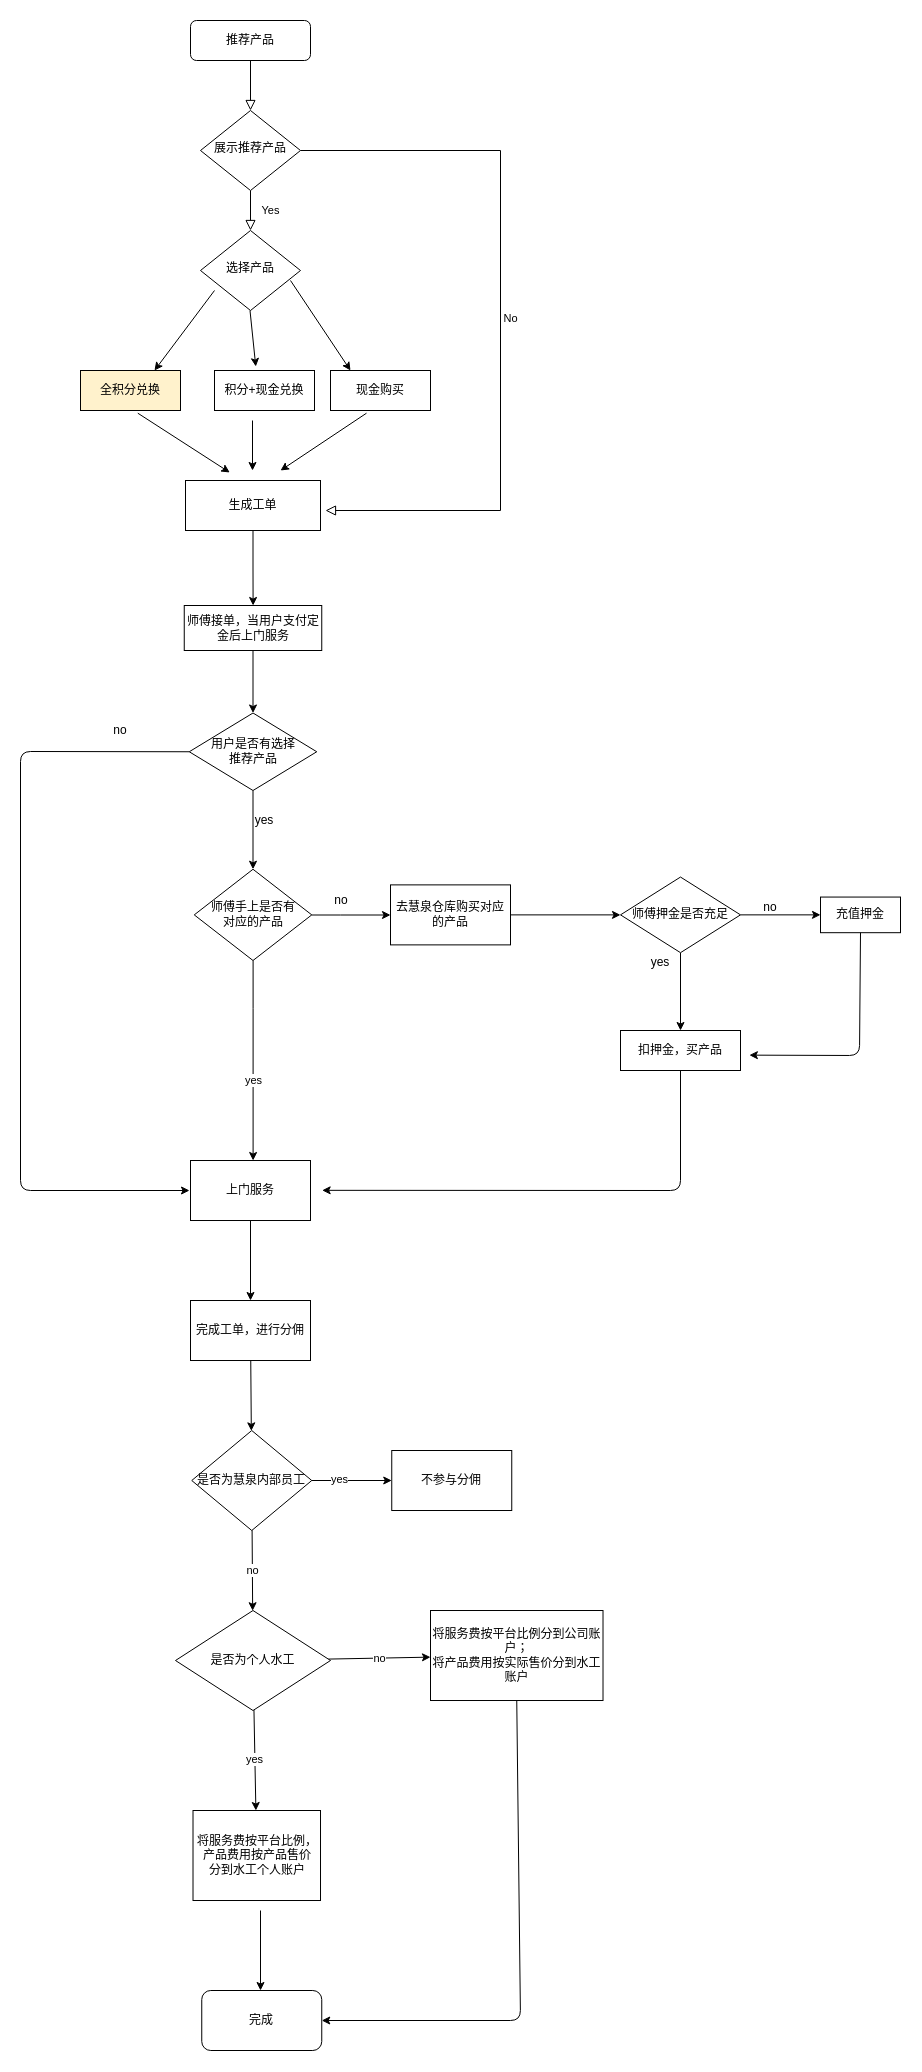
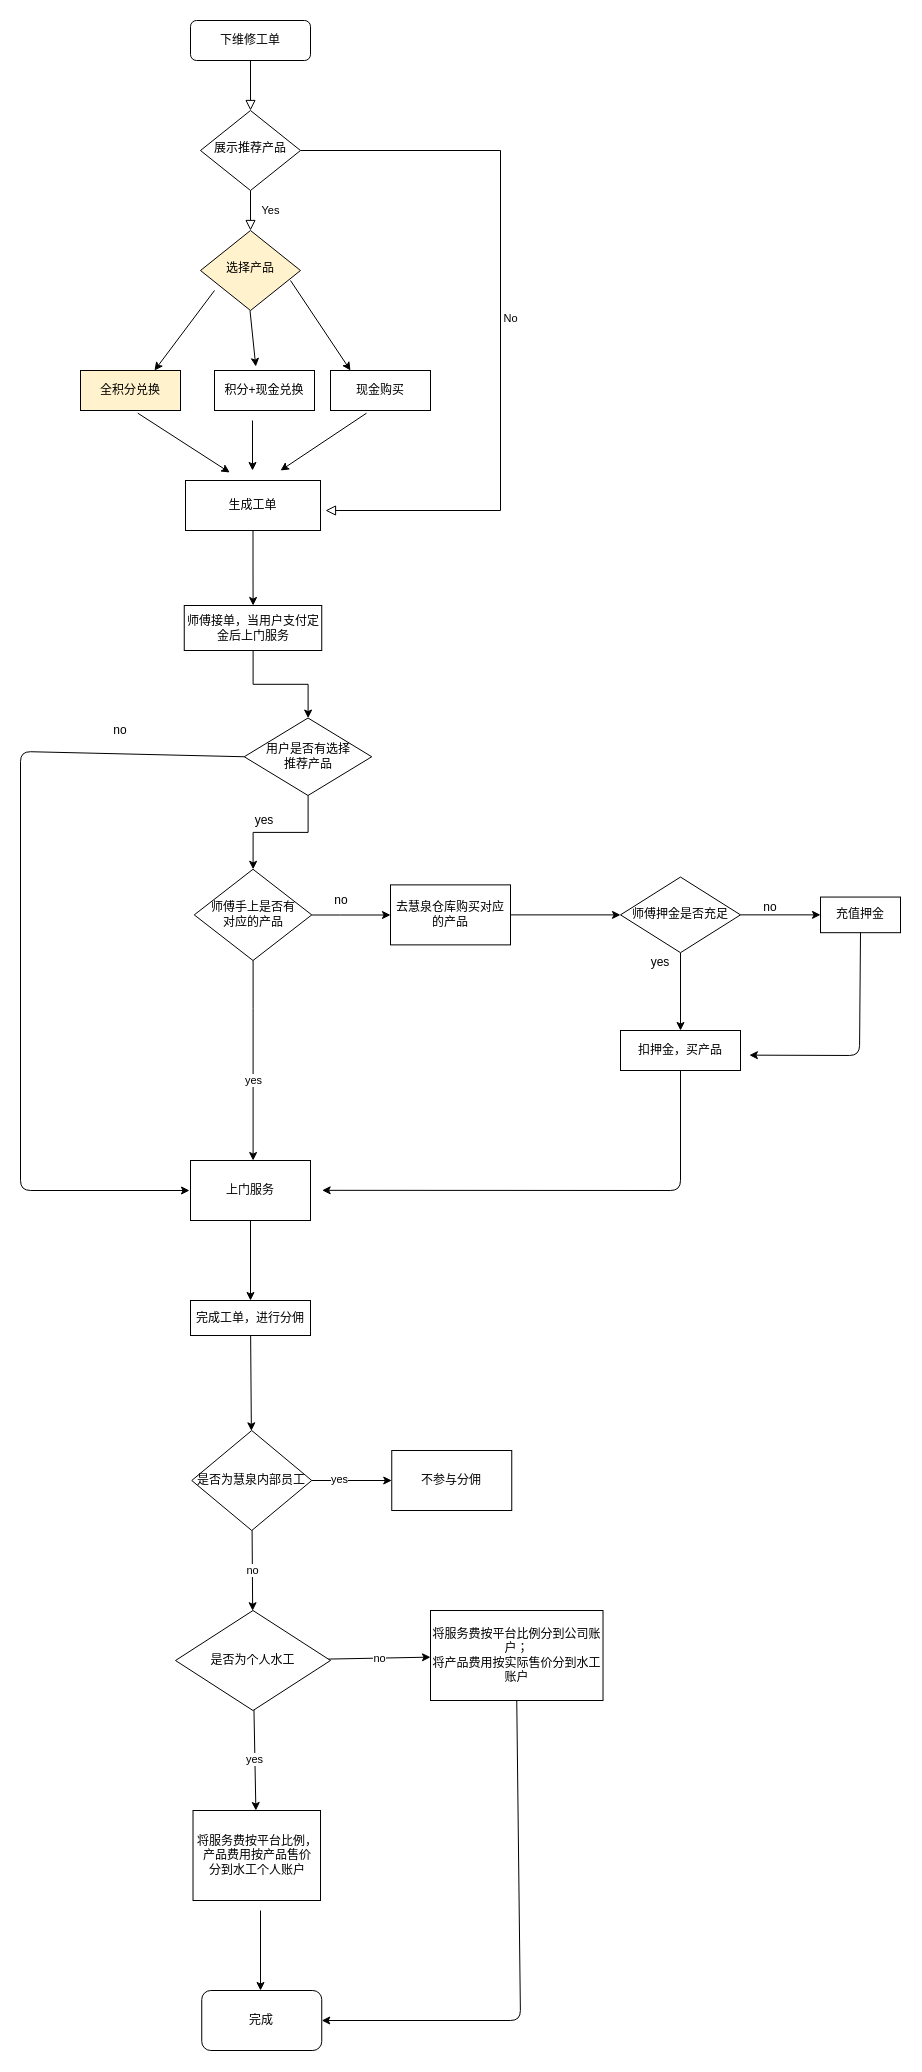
node "推荐产品": label "推荐产品" -> "下维修工单"
node "选择产品": fillcolor #ffffff -> #fff2cc
node "用户是否有选择 推荐产品": moved (253, 752) -> (308, 757)
node "完成工单，进行分佣": size 120x60 -> 120x35
